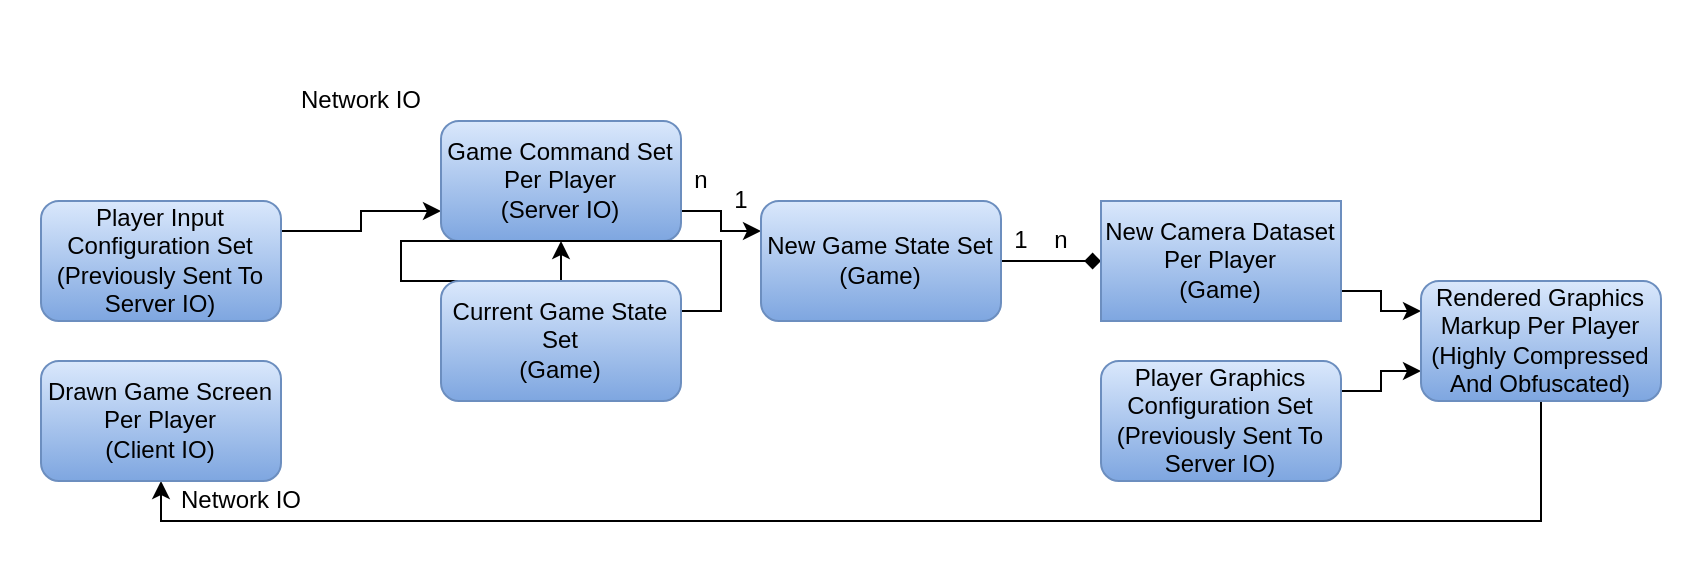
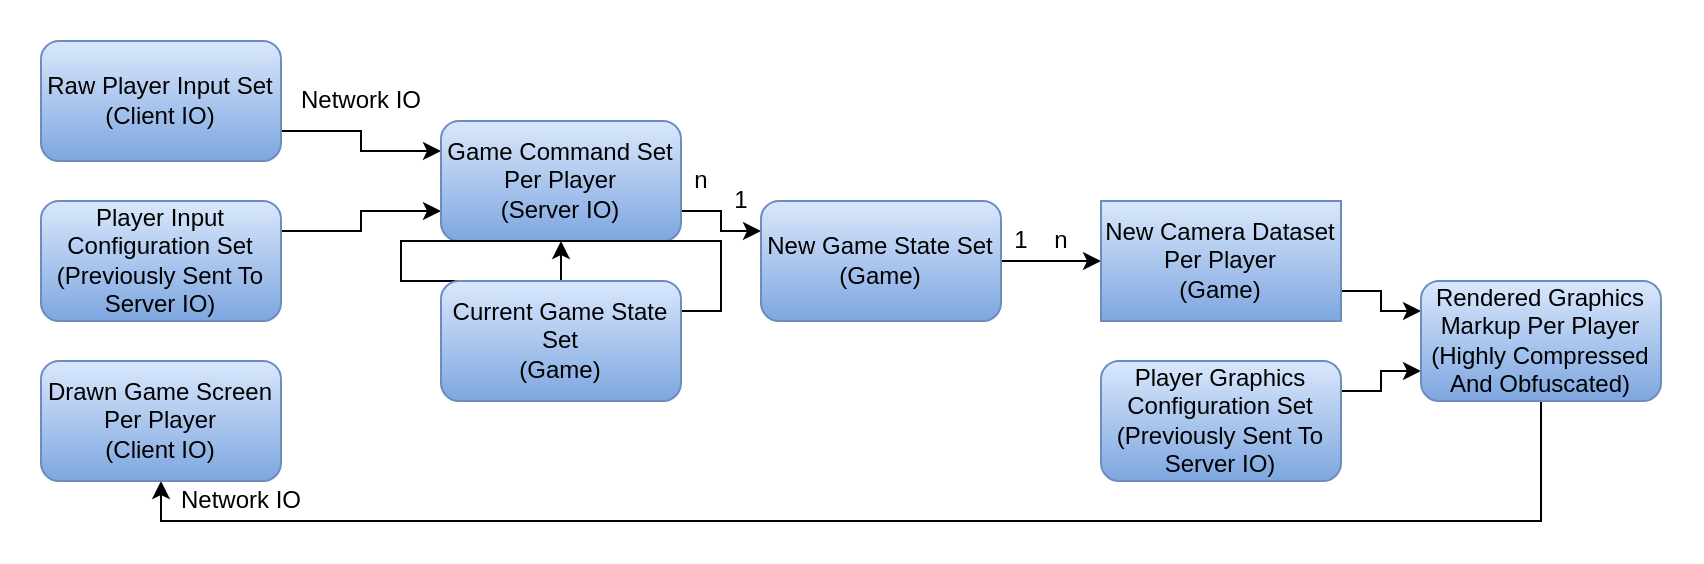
node "Raw Player Input Set (Client IO)": added
edge "Raw Player Input Set (Client IO)" -> "Game Command Set Per Player (Server IO)": added
edge "New Game State Set (Game)" -> "New Camera Dataset Per Player (Game)": arrowhead diamond -> classic
